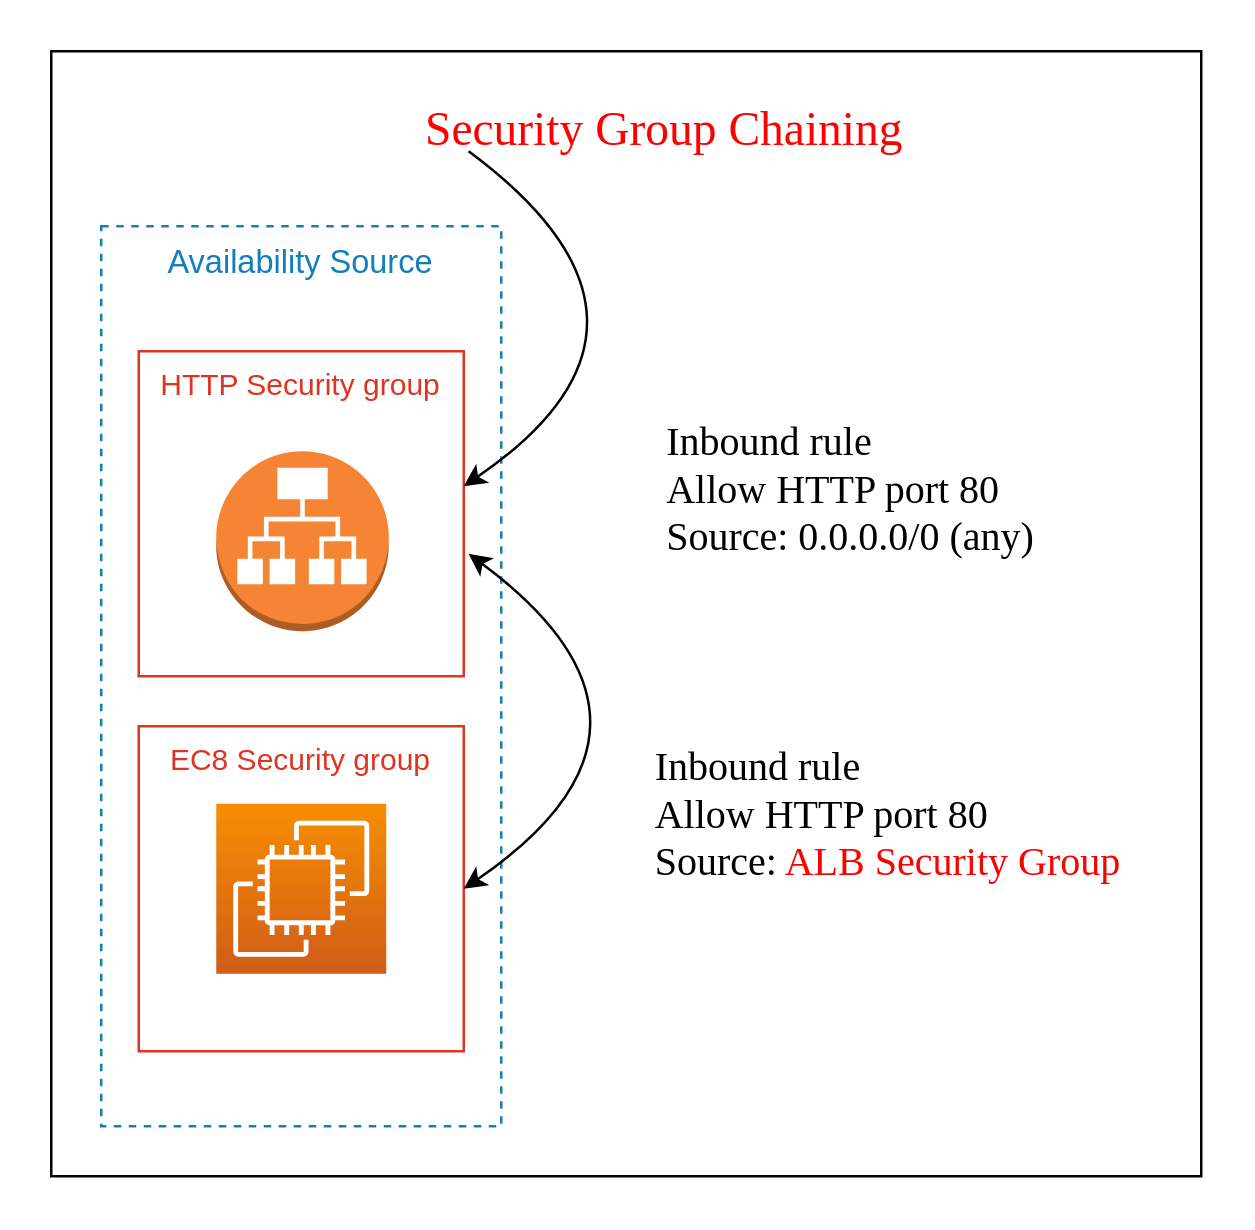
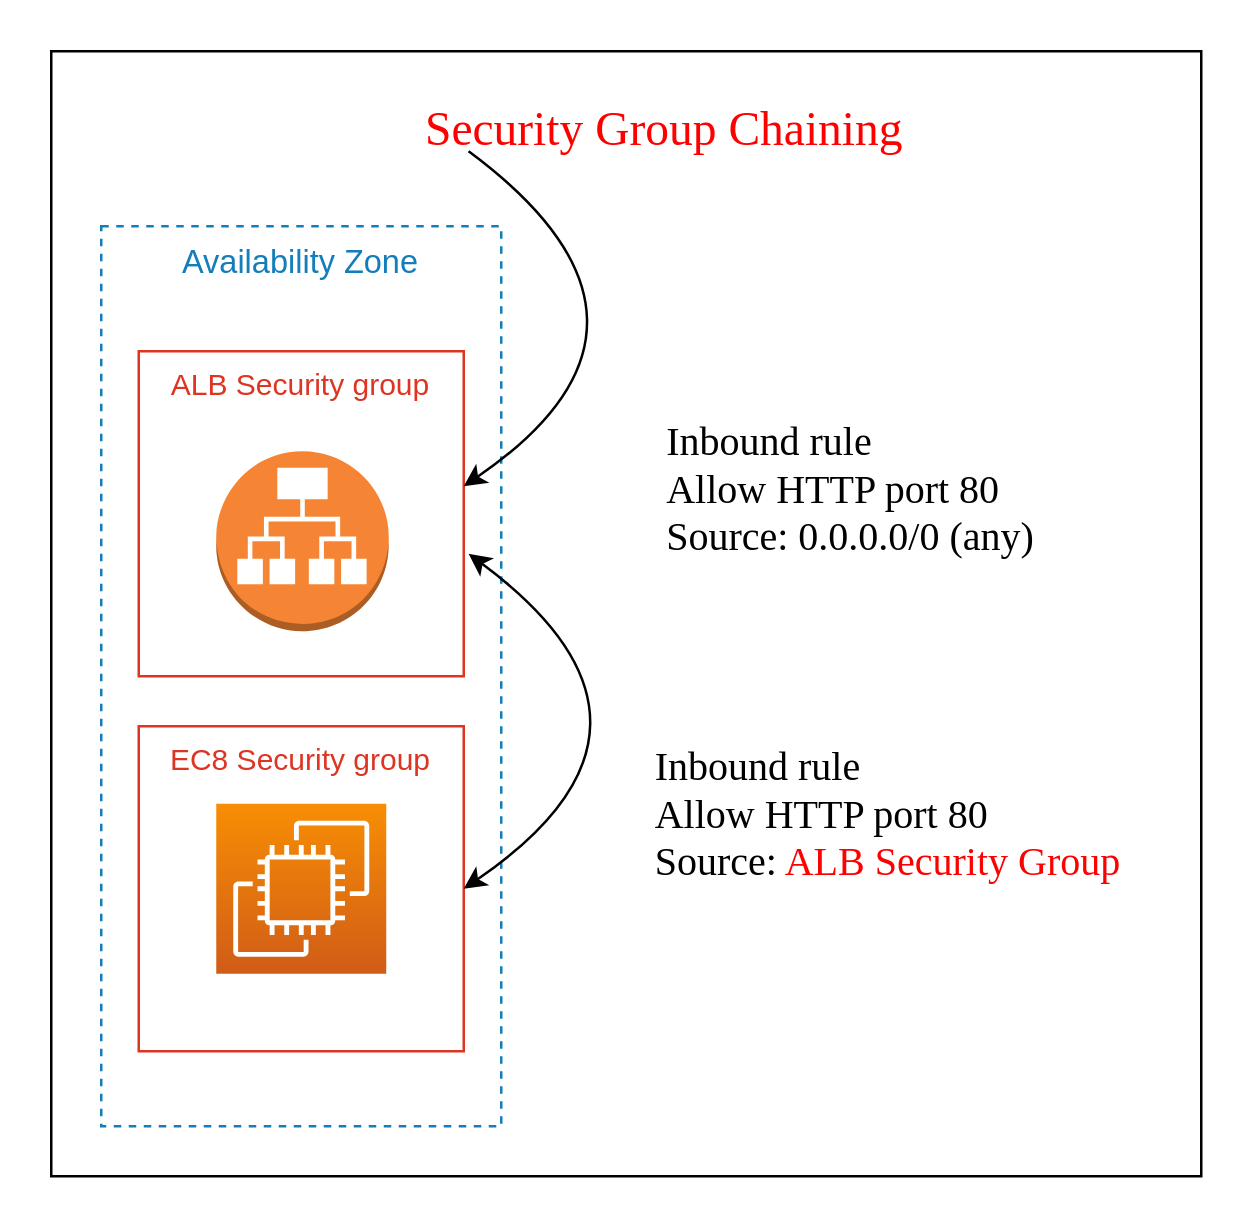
node "Availability Source": label "Availability Source" -> "Availability Zone"
node "HTTP Security group": label "HTTP Security group" -> "ALB Security group"
